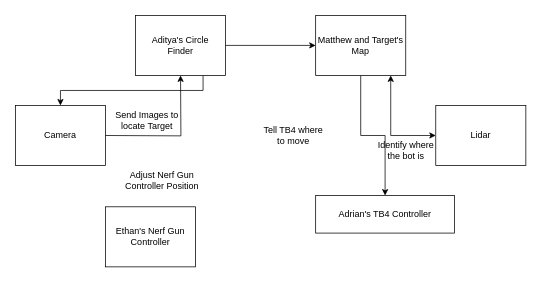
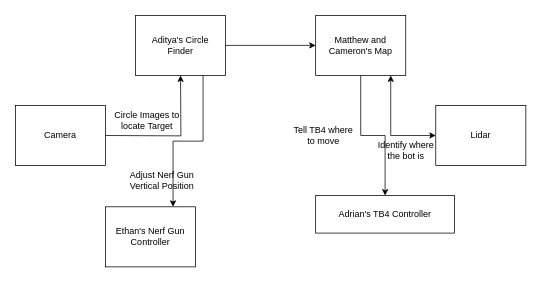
node "Matthew and Target's Map": label "Matthew and Target's Map" -> "Matthew and Cameron's Map"
edge "Aditya's Circle Finder" -> "Camera": now "Aditya's Circle Finder" -> "Ethan's Nerf Gun Controller"
node "Send Images to locate Target": label "Send Images to locate Target" -> "Circle Images to locate Target"
node "Tell TB4 where to move": moved (293, 135) -> (323, 135)
node "Adjust Nerf Gun Controller Position": label "Adjust Nerf Gun Controller Position" -> "Adjust Nerf Gun Vertical Position"
